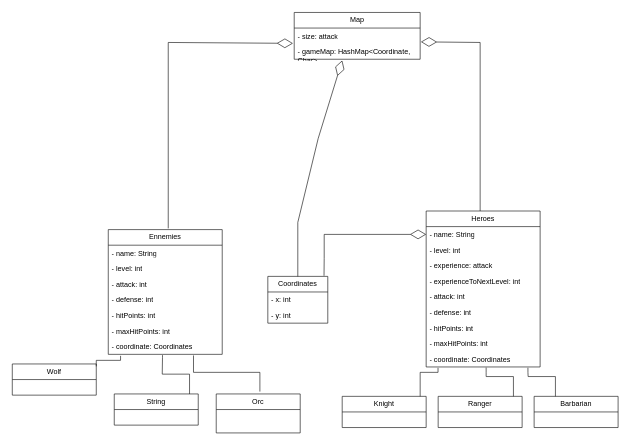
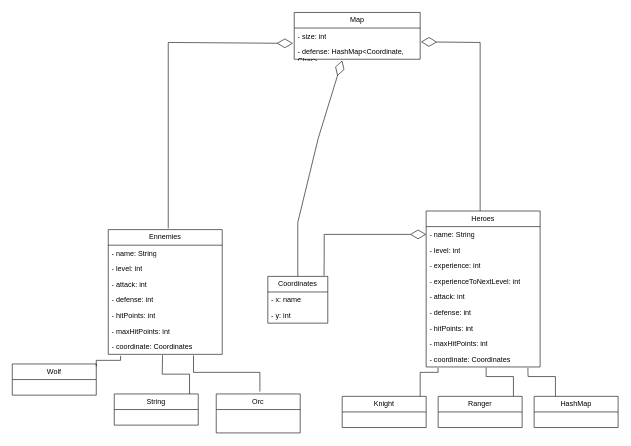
node "- size: attack": label "- size: attack" -> "- size: int"
node "- gameMap: HashMap<Coordinate, Char>": label "- gameMap: HashMap<Coordinate, Char>" -> "- defense: HashMap<Coordinate, Char>"
node "- experience: attack": label "- experience: attack" -> "- experience: int"
node "- x: int": label "- x: int" -> "- x: name"
node "Barbarian": label "Barbarian" -> "HashMap"
